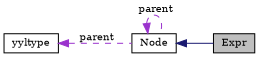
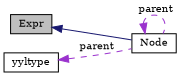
edge "Expr" -> "Node": reversed
